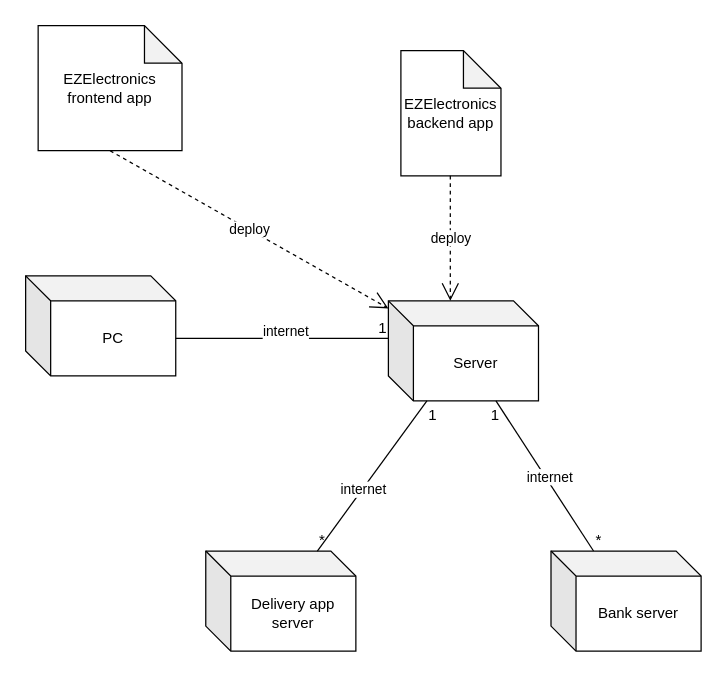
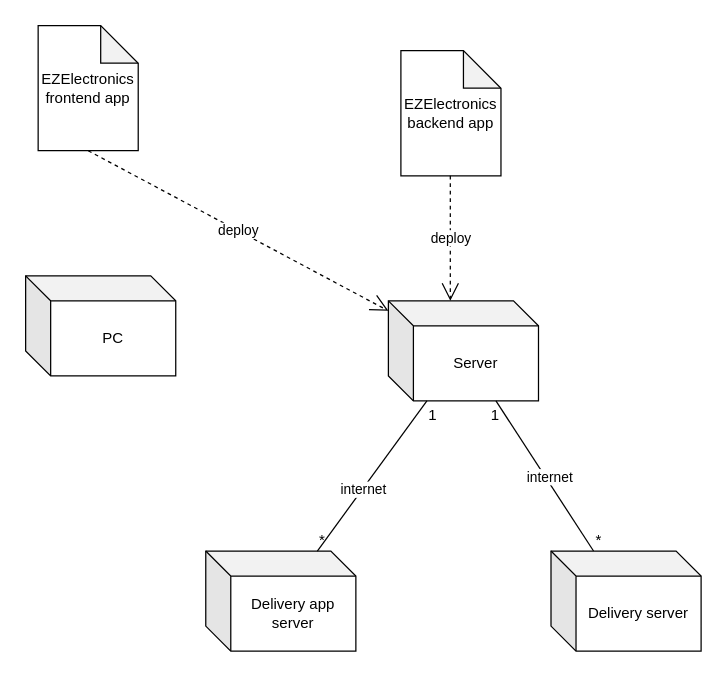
node "EZElectronics frontend app": size 144x125 -> 100x125
edge "PC" -- "Server": removed, labels "internet", "1"
node "Bank server": label "Bank server" -> "Delivery server"
